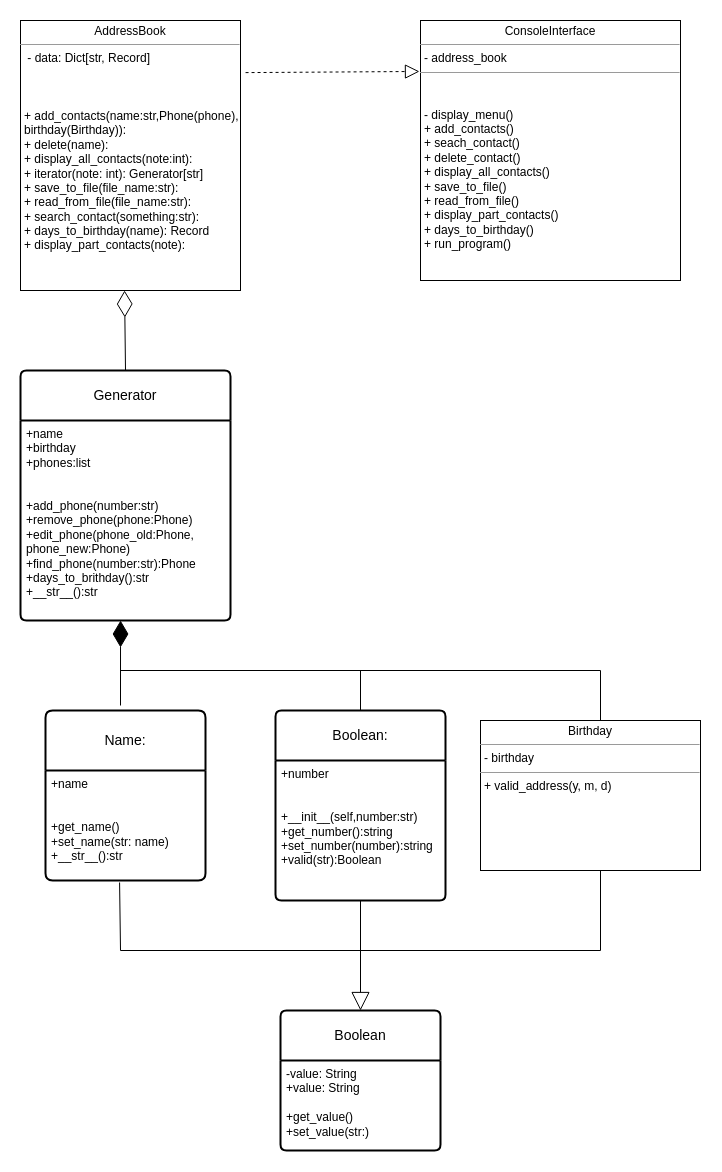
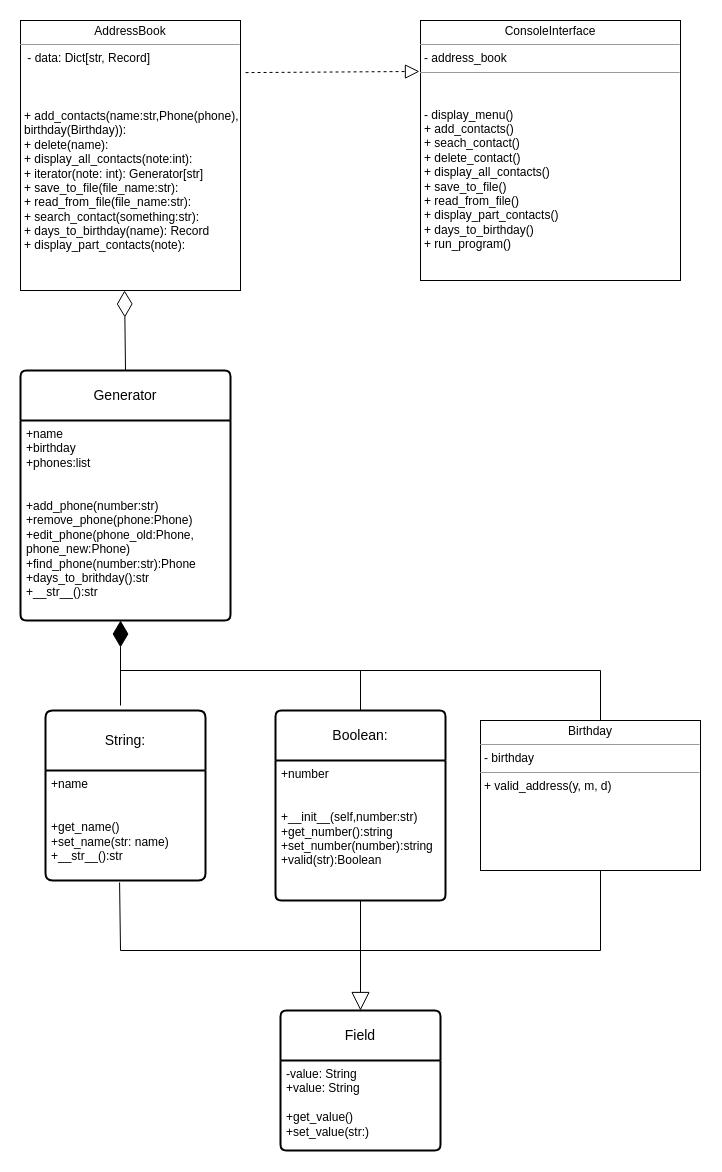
node "Name:": label "Name:" -> "String:"
node "Boolean": label "Boolean" -> "Field"
